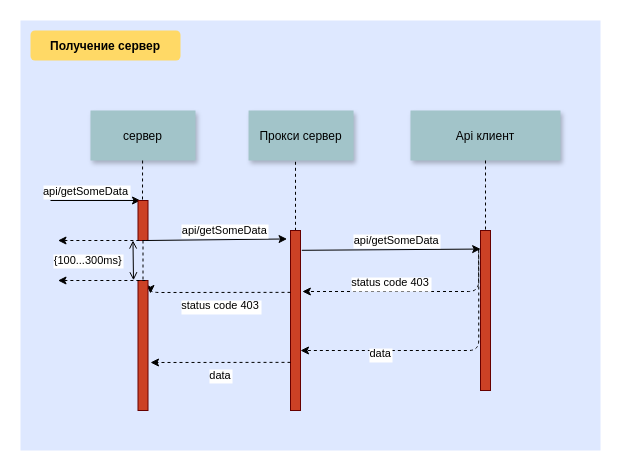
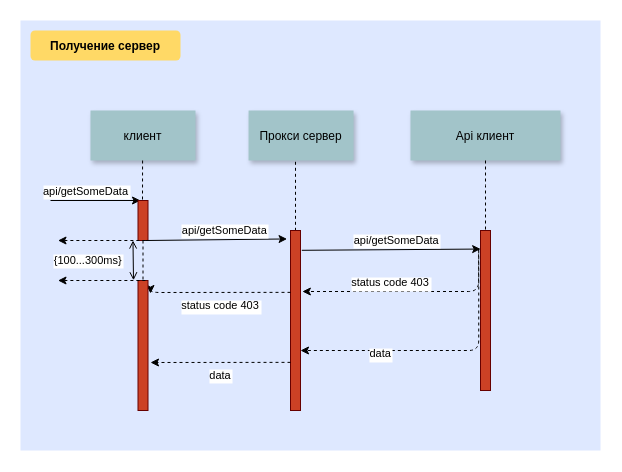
node "сервер": label "сервер" -> "клиент"
